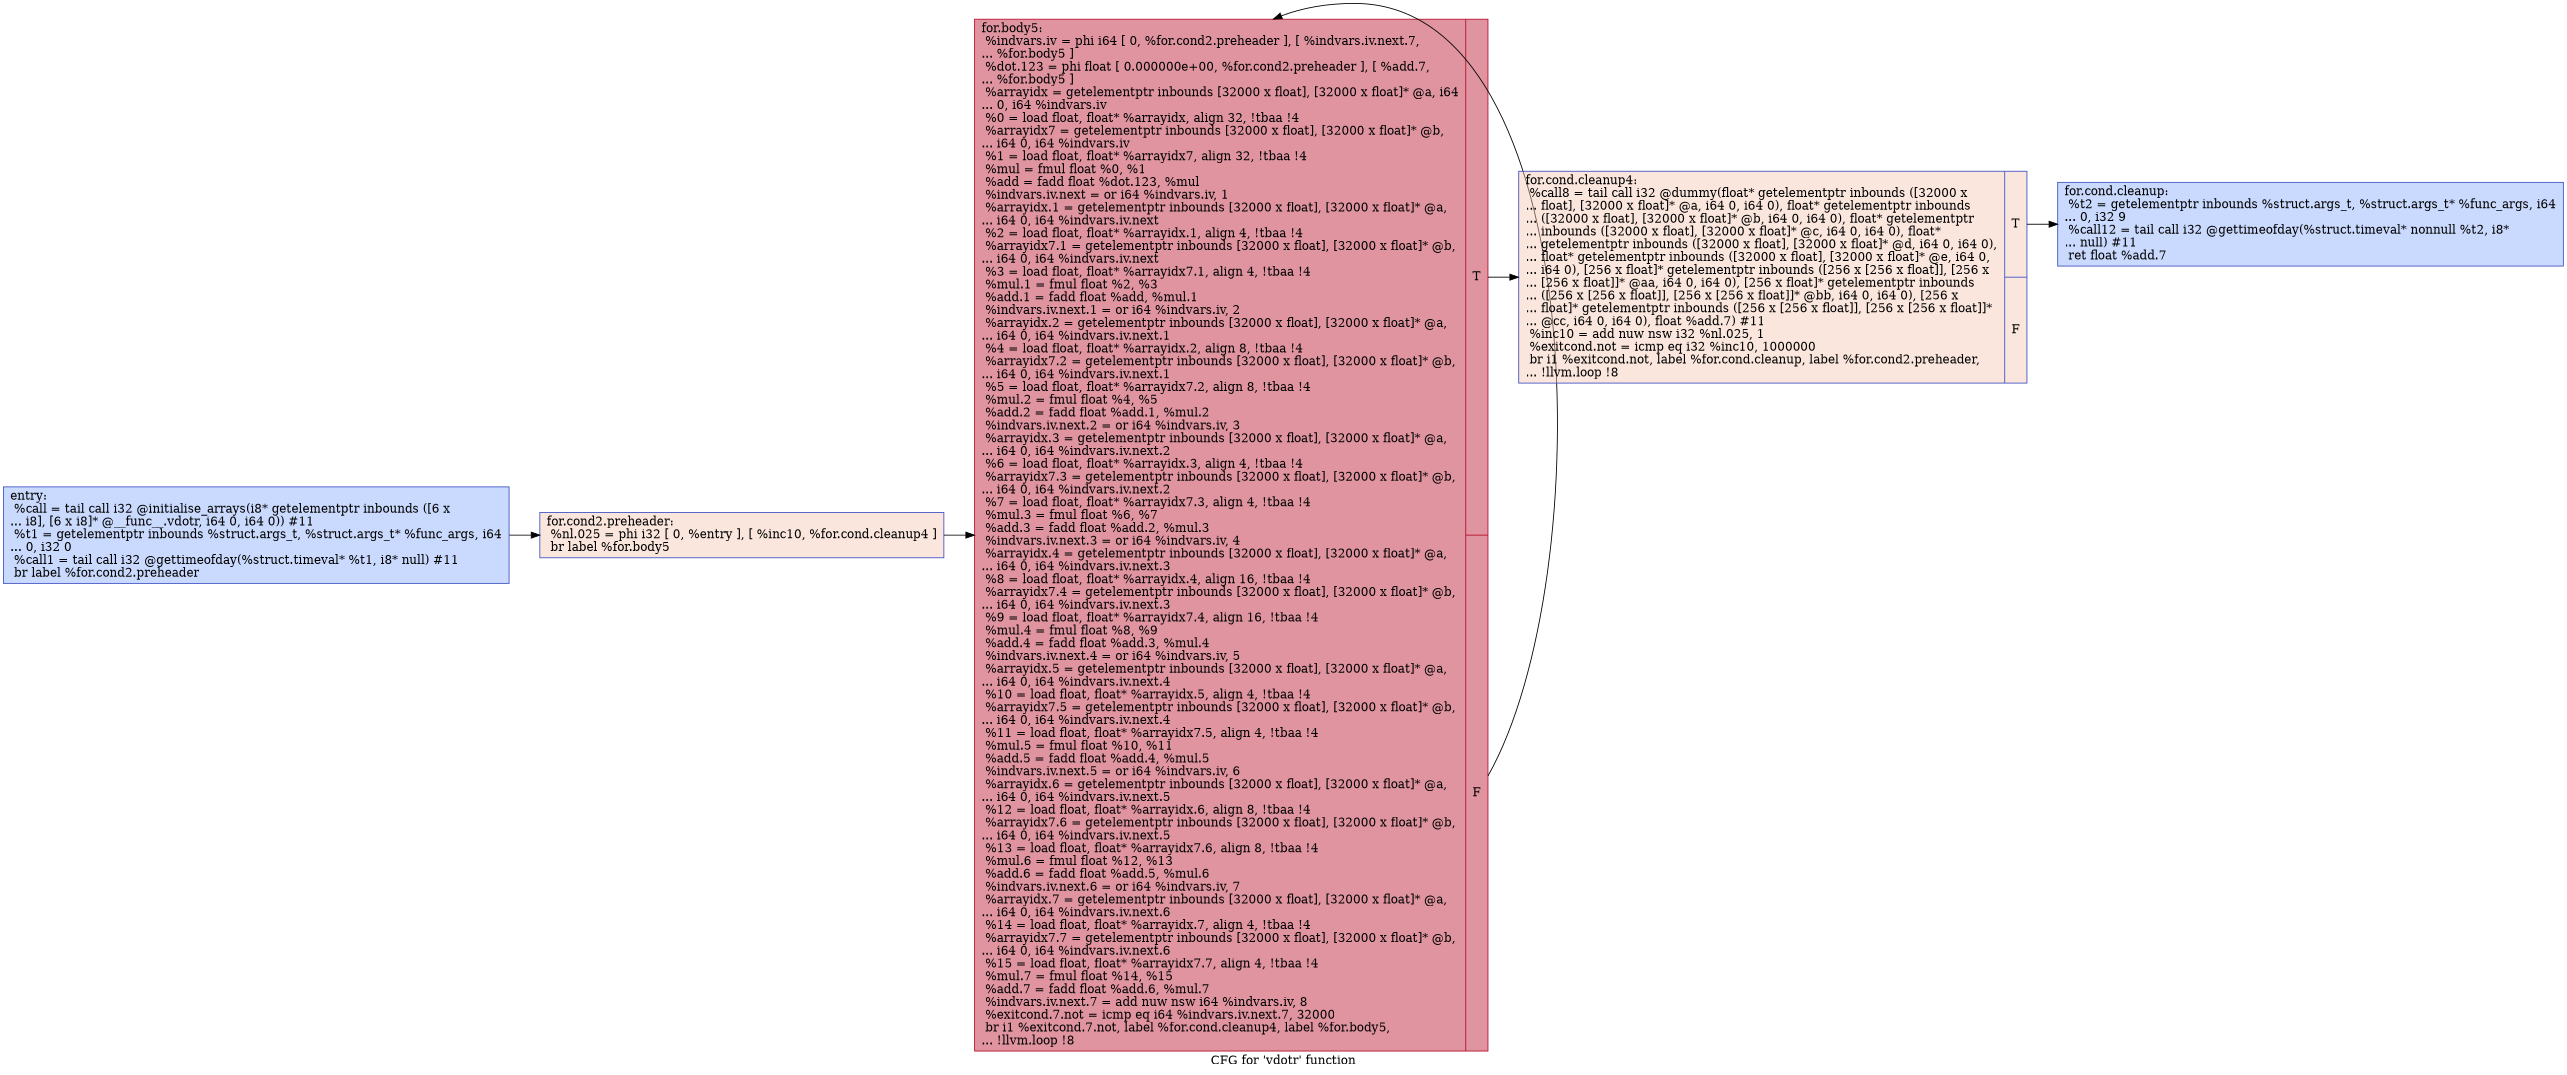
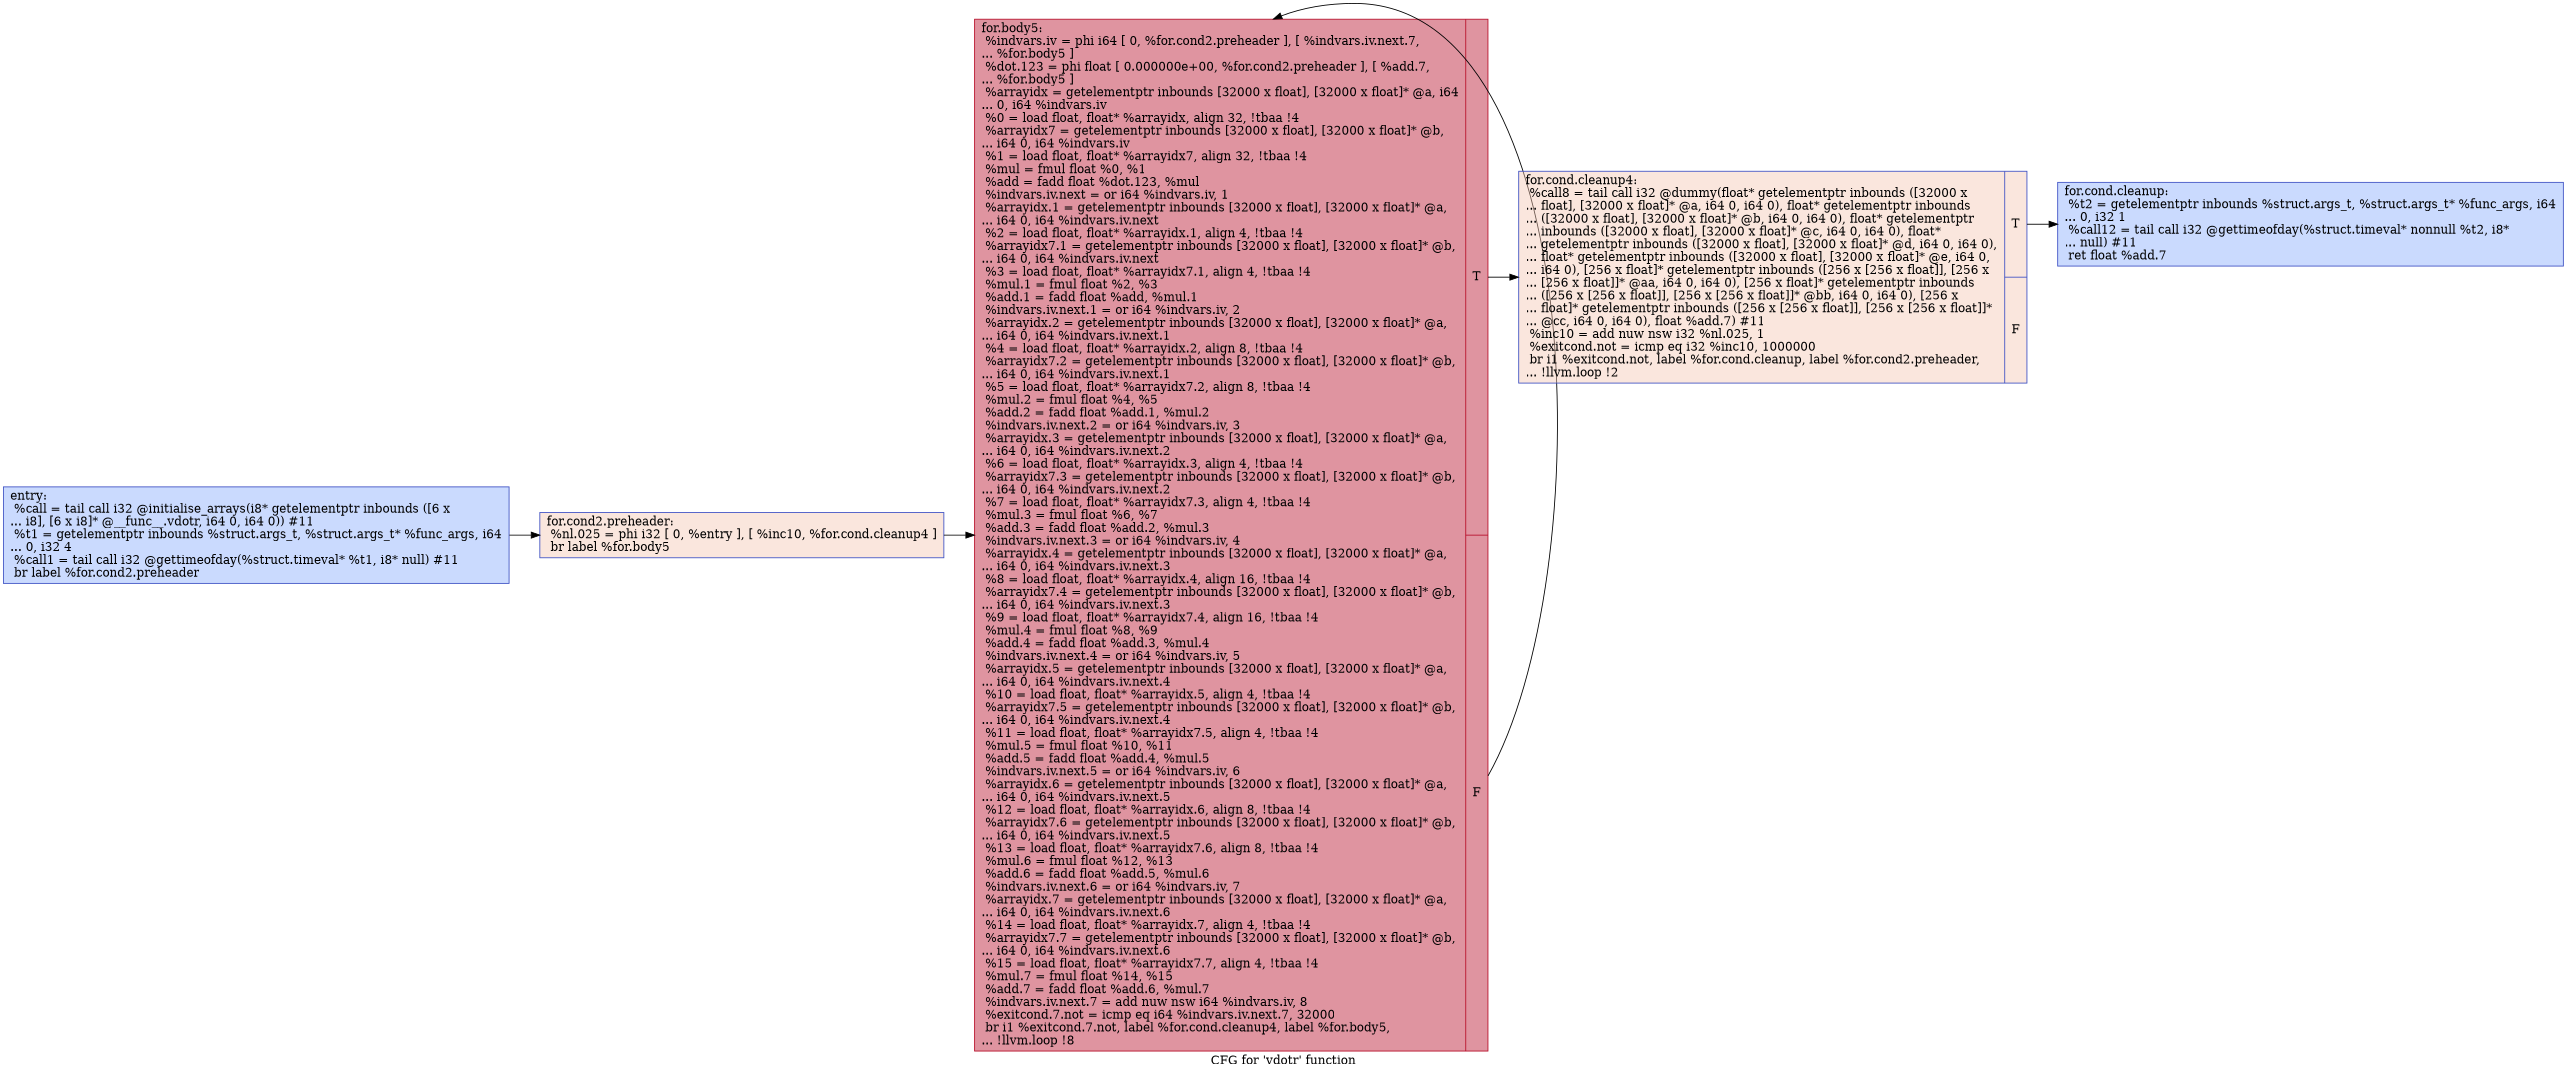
node "for.cond.cleanup:": text "... 0, i32 9" -> "... 0, i32 1"
node "for.cond.cleanup4:": text "... !llvm.loop !8" -> "... !llvm.loop !2"
node "entry:": text "... 0, i32 0" -> "... 0, i32 4"
